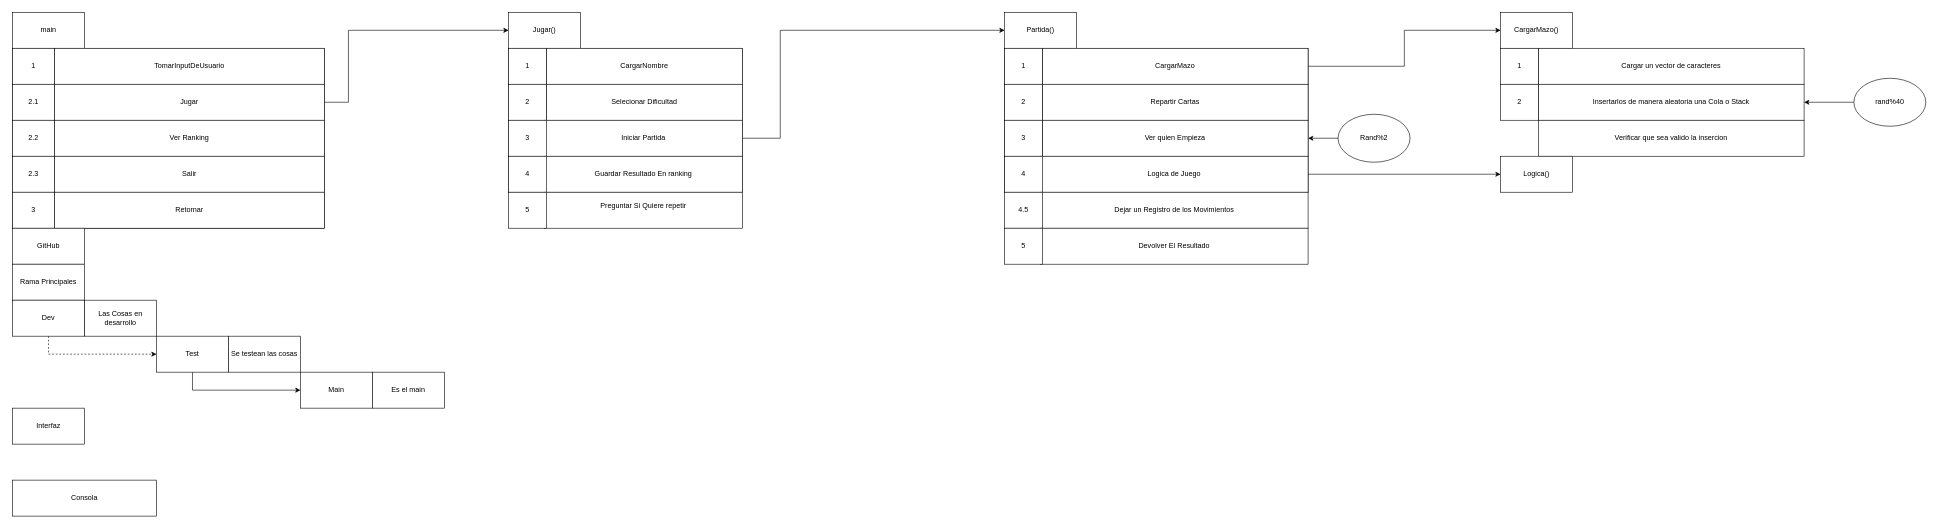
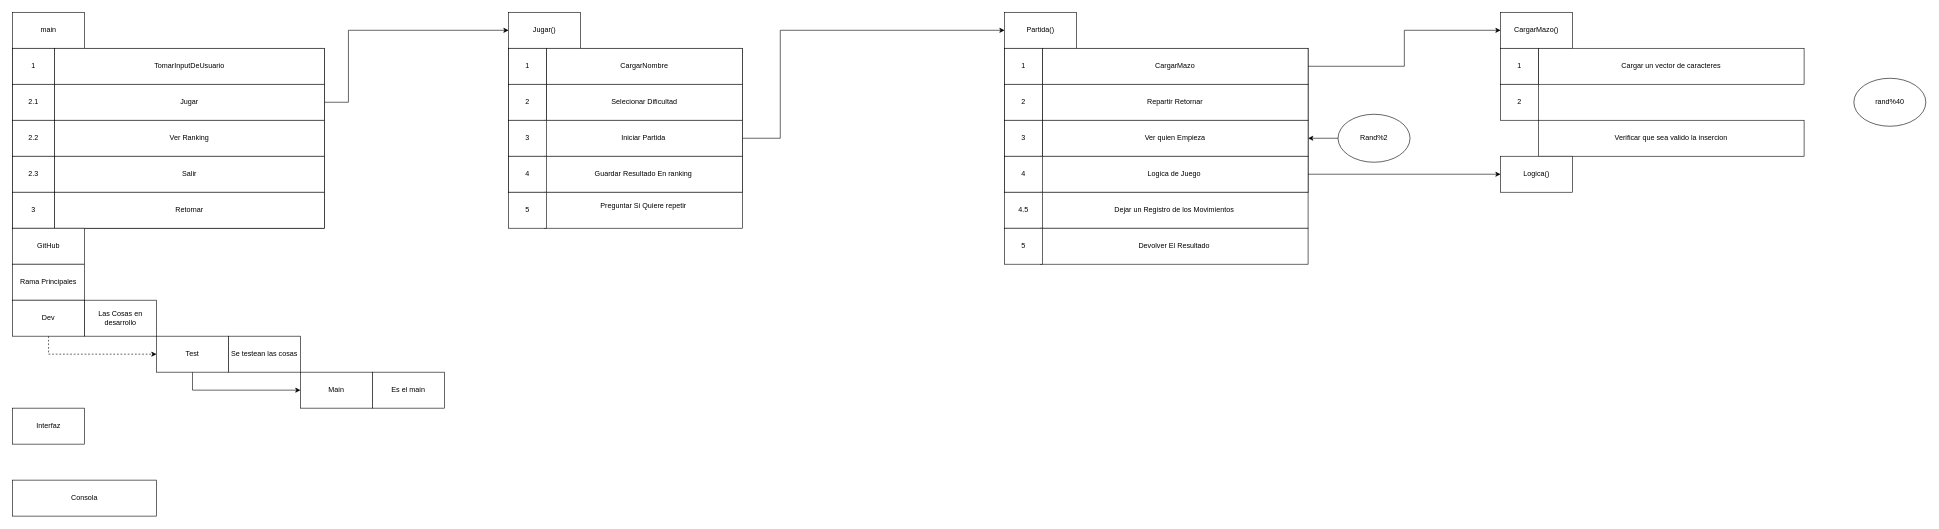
node "Repartir Cartas": label "Repartir Cartas" -> "Repartir Retornar"
node "Insertarlos de manera aleatoria una Cola o Stack": removed
edge "rand%40" -> "Insertarlos de manera aleatoria una Cola o Stack": removed
